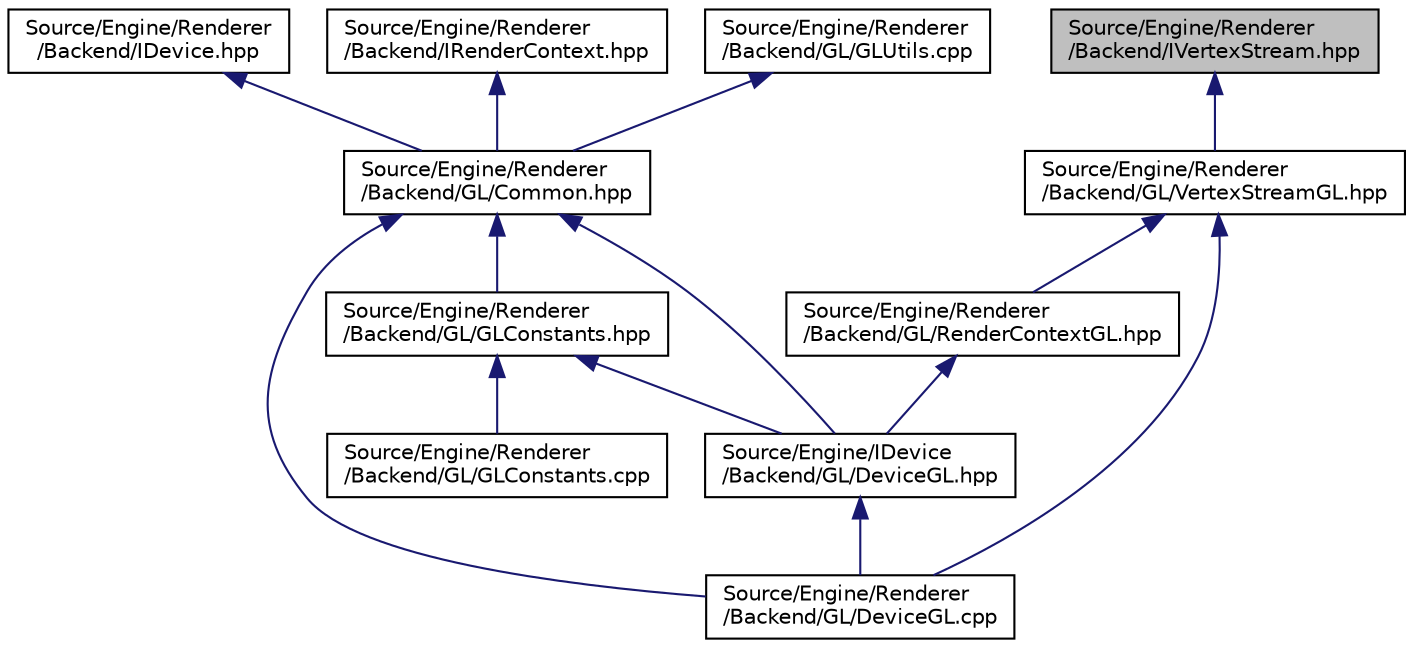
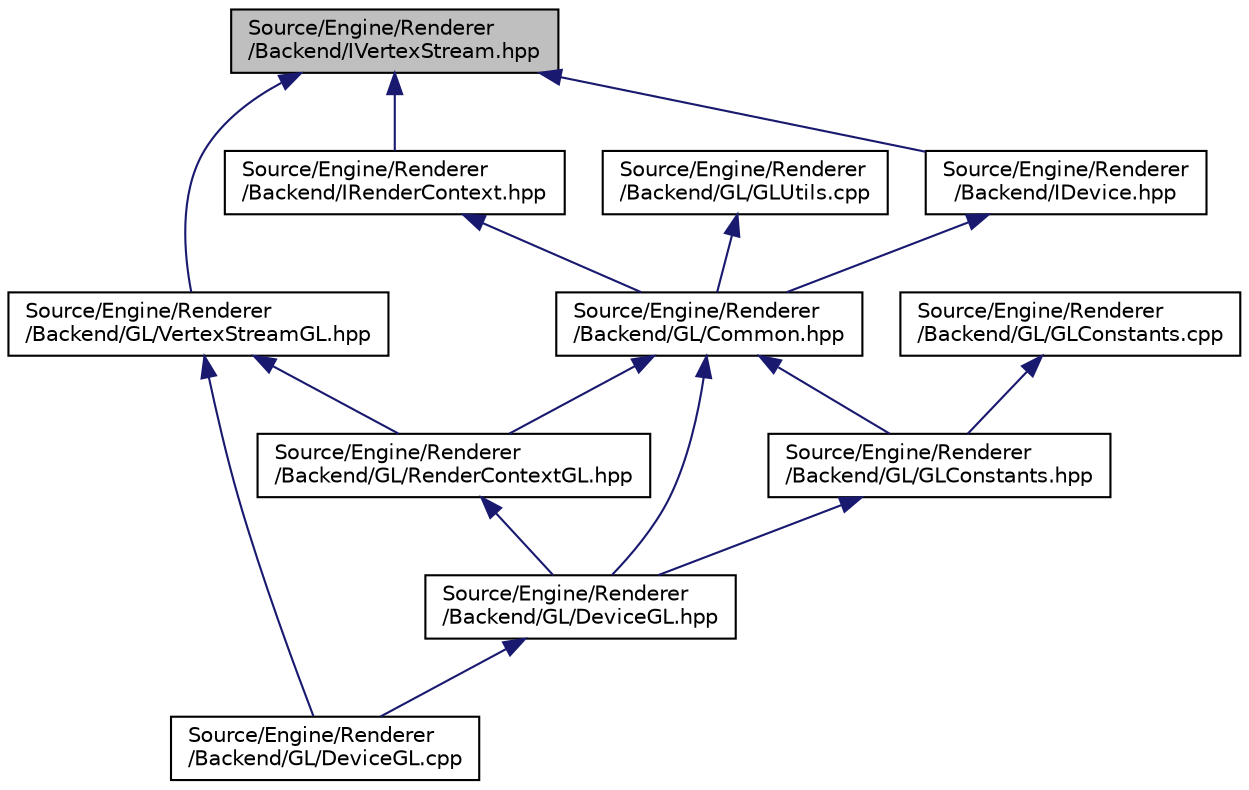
edge "Source/Engine/Renderer /Backend/IDevice.hpp" -> "Source/Engine/Renderer /Backend/IVertexStream.hpp": added
edge "Source/Engine/Renderer /Backend/IRenderContext.hpp" -> "Source/Engine/Renderer /Backend/IVertexStream.hpp": added
edge "Source/Engine/Renderer /Backend/GL/GLConstants.cpp" -> "Source/Engine/Renderer /Backend/GL/GLConstants.hpp": reversed
node "Source/Engine/IDevice /Backend/GL/DeviceGL.hpp": label "Source/Engine/IDevice /Backend/GL/DeviceGL.hpp" -> "Source/Engine/Renderer /Backend/GL/DeviceGL.hpp"
edge "Source/Engine/Renderer /Backend/GL/DeviceGL.cpp" -> "Source/Engine/Renderer /Backend/GL/Common.hpp": now "Source/Engine/Renderer /Backend/GL/RenderContextGL.hpp" -> "Source/Engine/Renderer /Backend/GL/Common.hpp"
